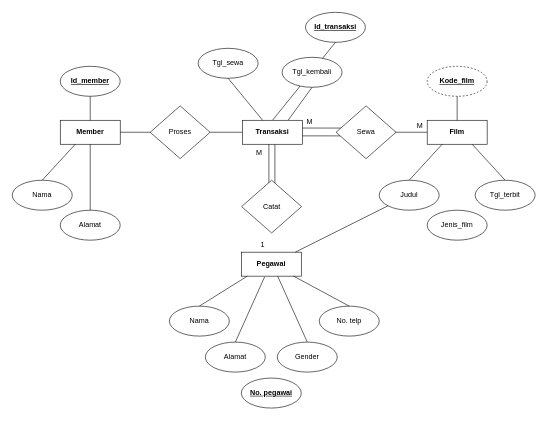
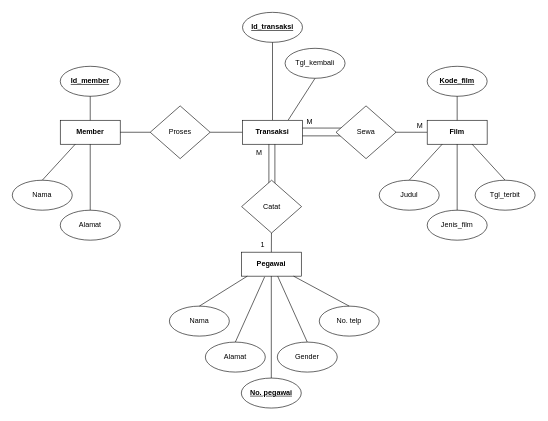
node "Id_transaksi": moved (336, 27) -> (273, 27)
node "Tgl_sewa": removed
node "Tgl_kembali": moved (312, 72) -> (315, 63)
node "Kode_film": style dashed -> solid
edge "Tgl_sewa" -- "Transaksi": removed
edge "Film" -- "Jenis_film": added
edge "Judul" -- "Pegawai": now "No. pegawai" -- "Pegawai"
edge "Catat" -- "Pegawai": added
